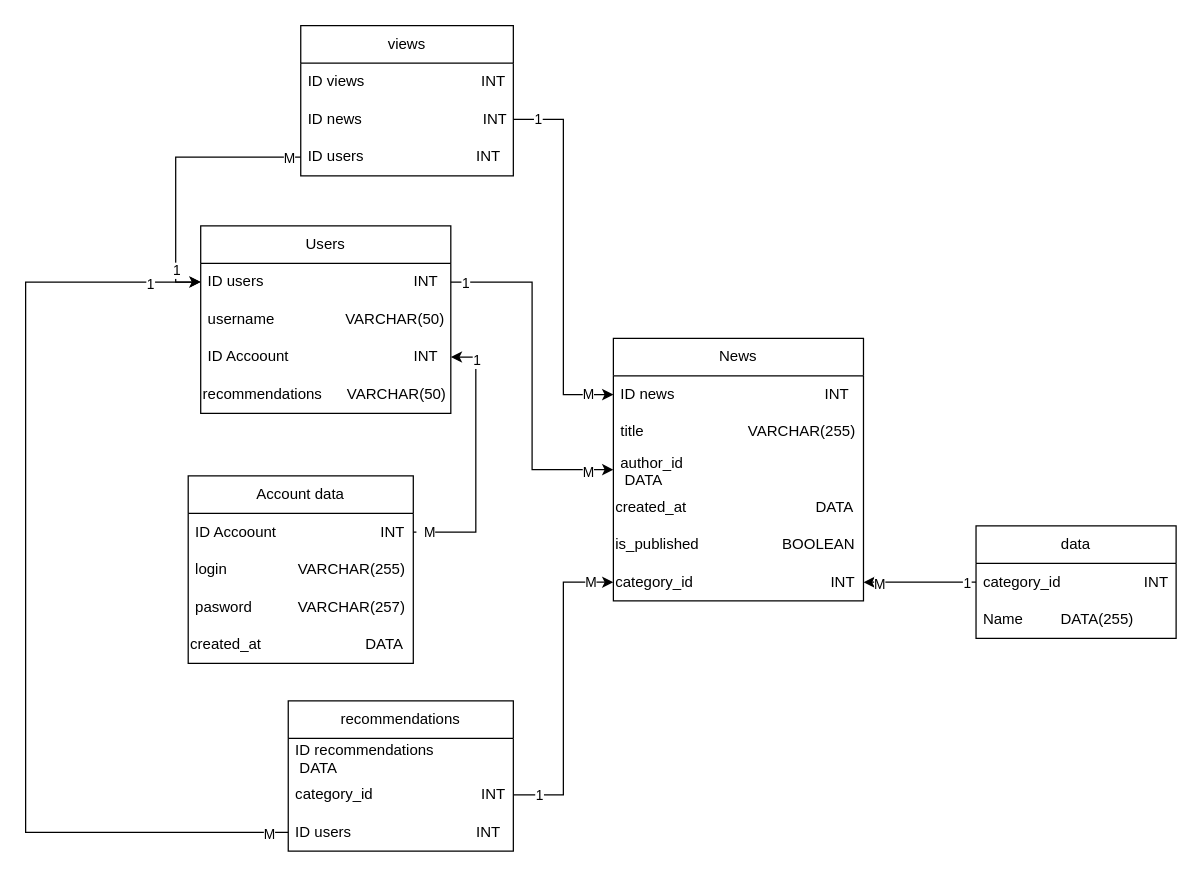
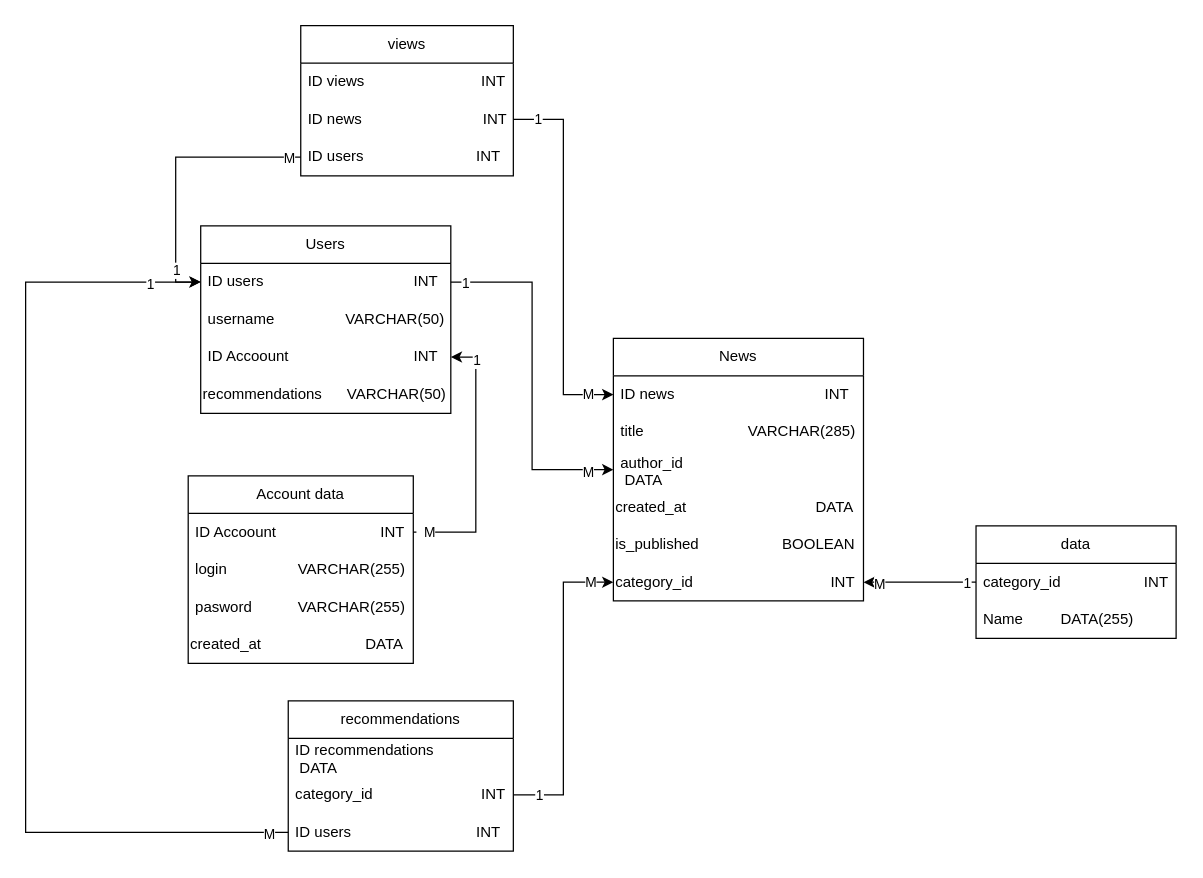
node "title VARCHAR(255)": label "title VARCHAR(255)" -> "title VARCHAR(285)"
node "pasword VARCHAR(257)": label "pasword VARCHAR(257)" -> "pasword VARCHAR(255)"
